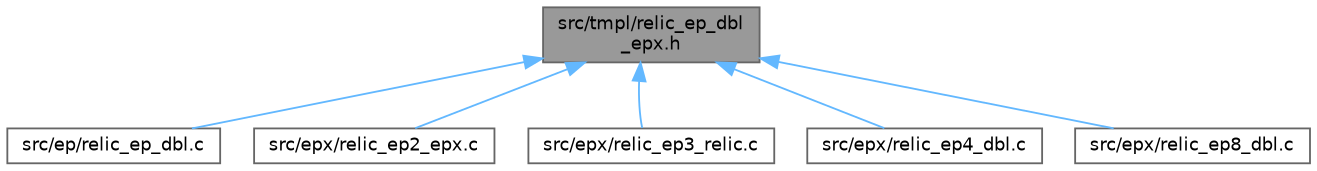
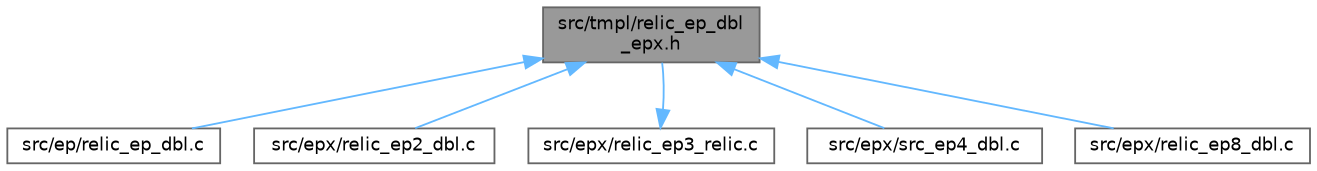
edge "src/epx/relic_ep3_relic.c" -> "src/tmpl/relic_ep_dbl _epx.h": reversed
node "src/epx/relic_ep2_epx.c": label "src/epx/relic_ep2_epx.c" -> "src/epx/relic_ep2_dbl.c"
node "src/epx/relic_ep4_dbl.c": label "src/epx/relic_ep4_dbl.c" -> "src/epx/src_ep4_dbl.c"
